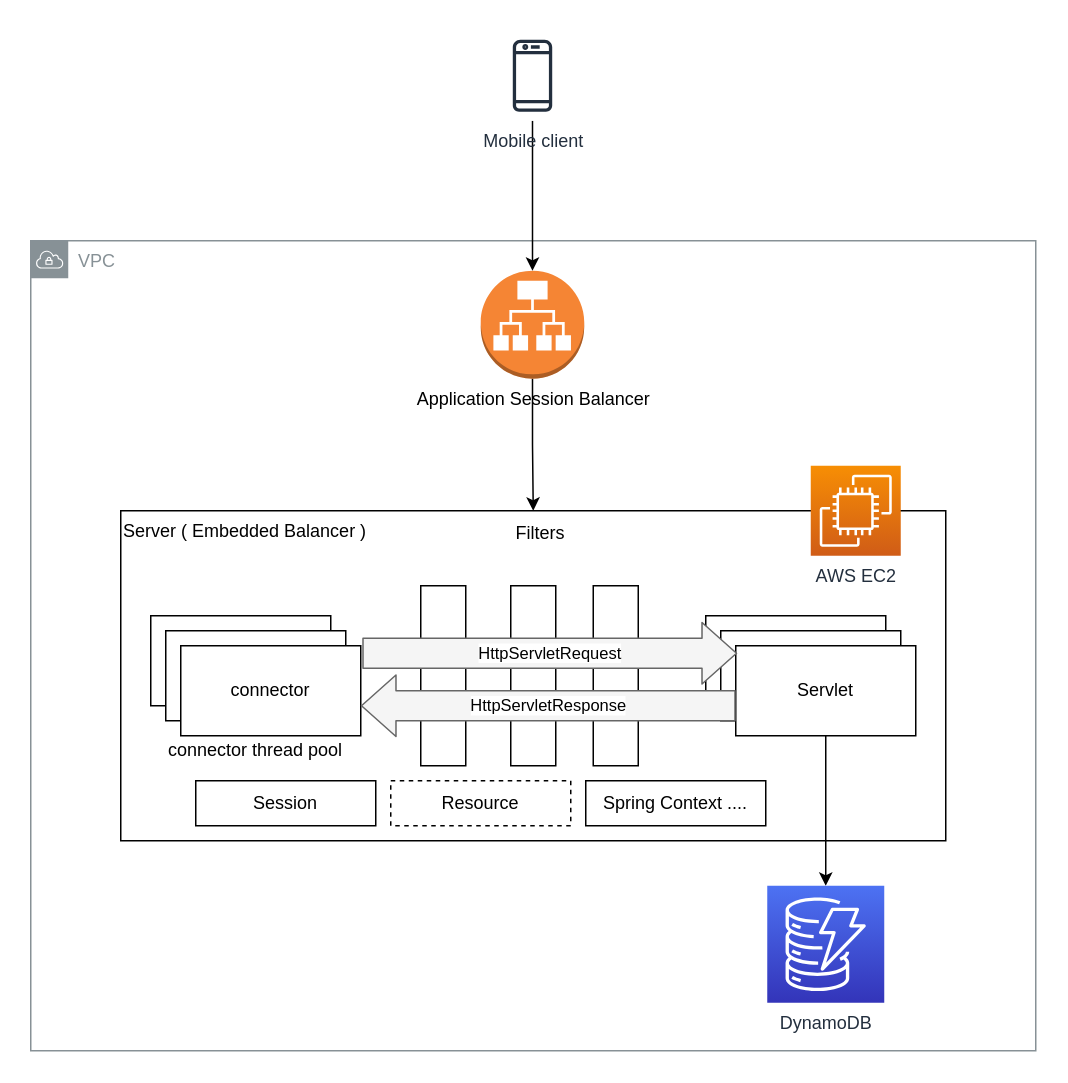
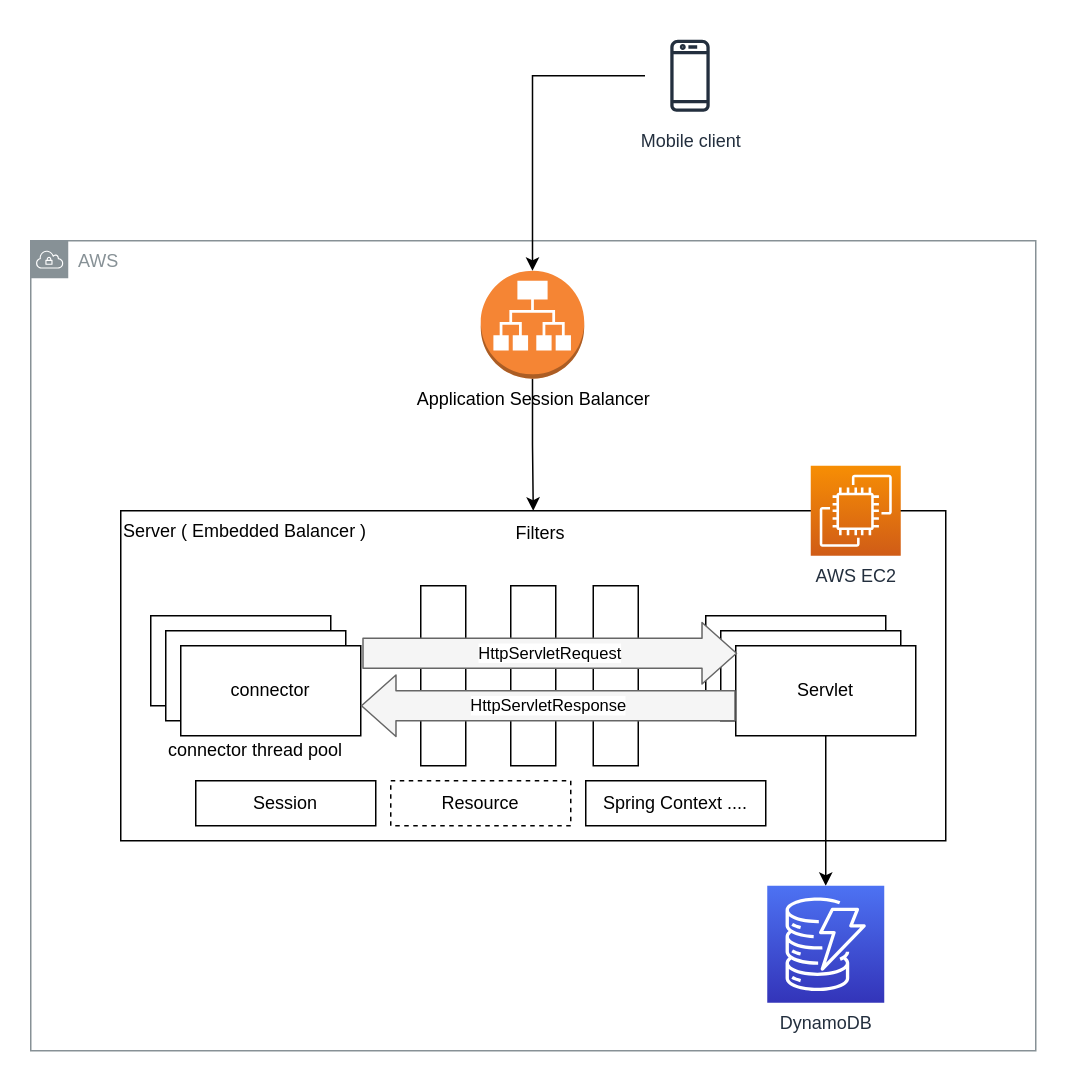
node "Mobile client": moved (533, 76) -> (690, 76)
node "VPC": label "VPC" -> "AWS"
